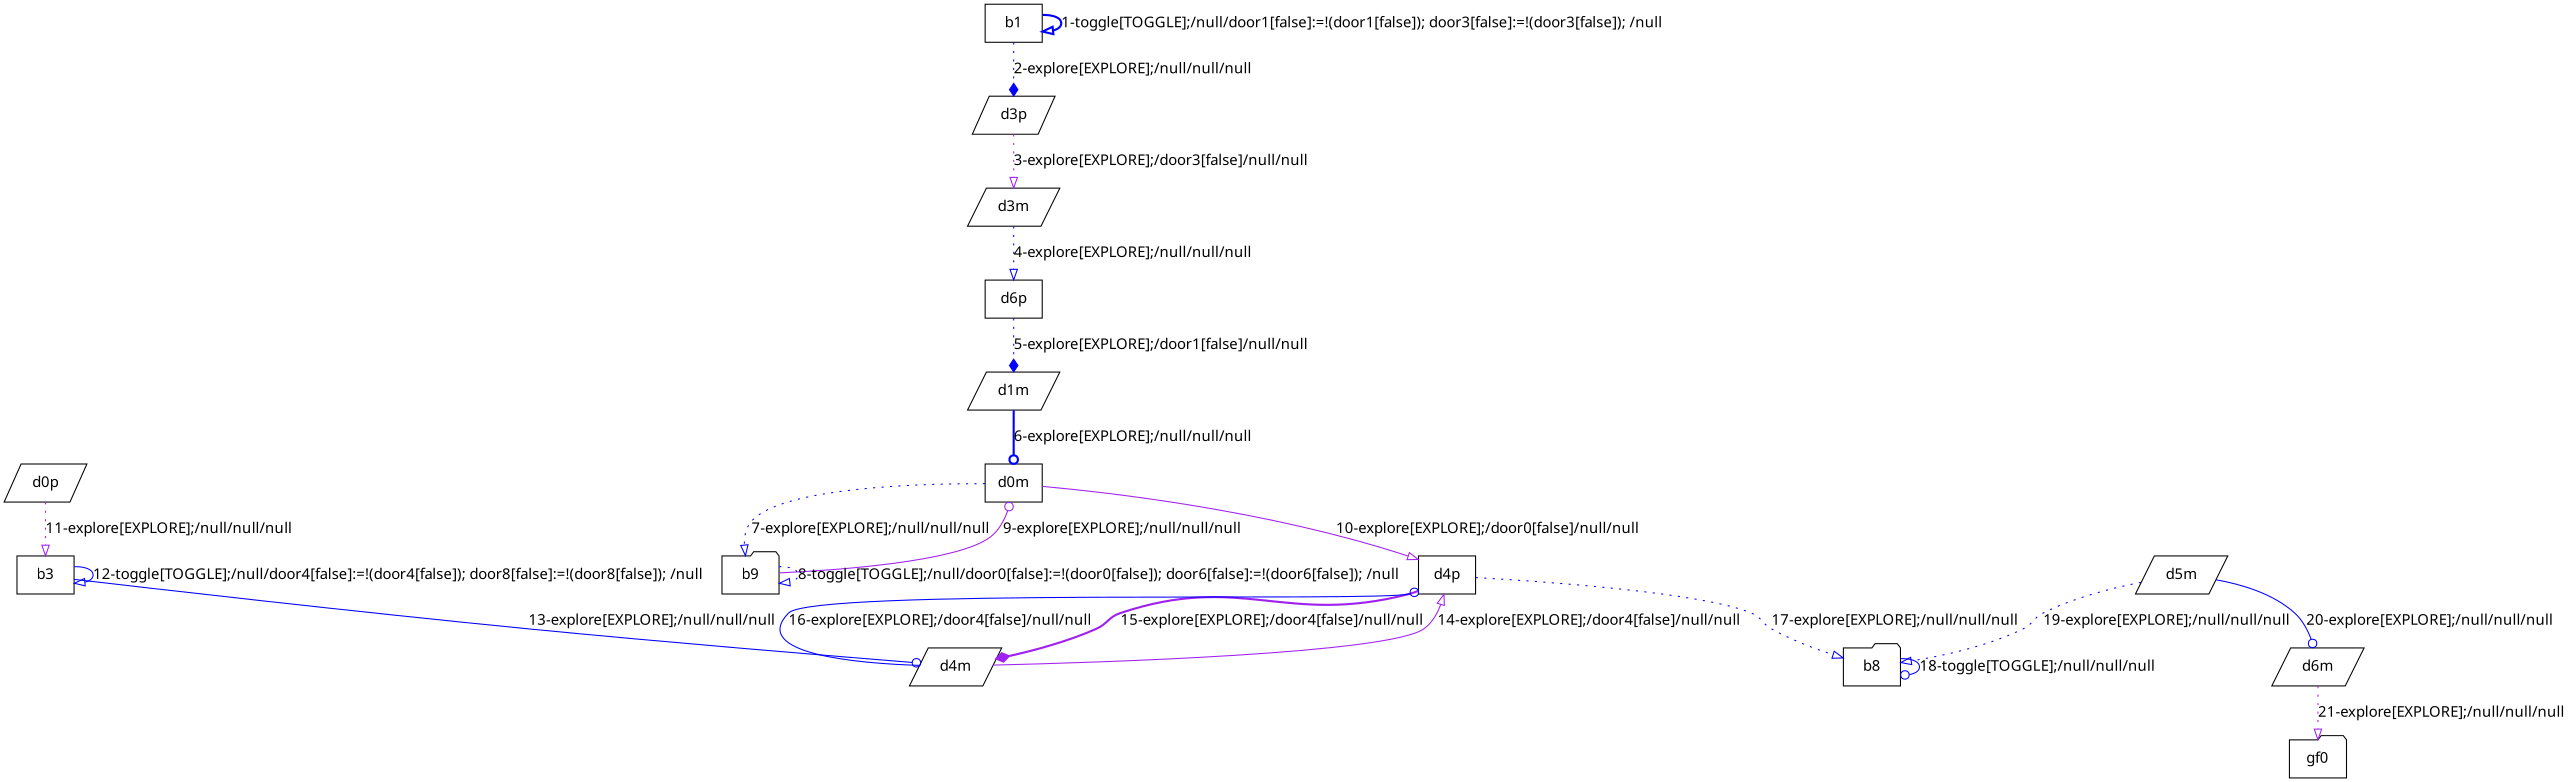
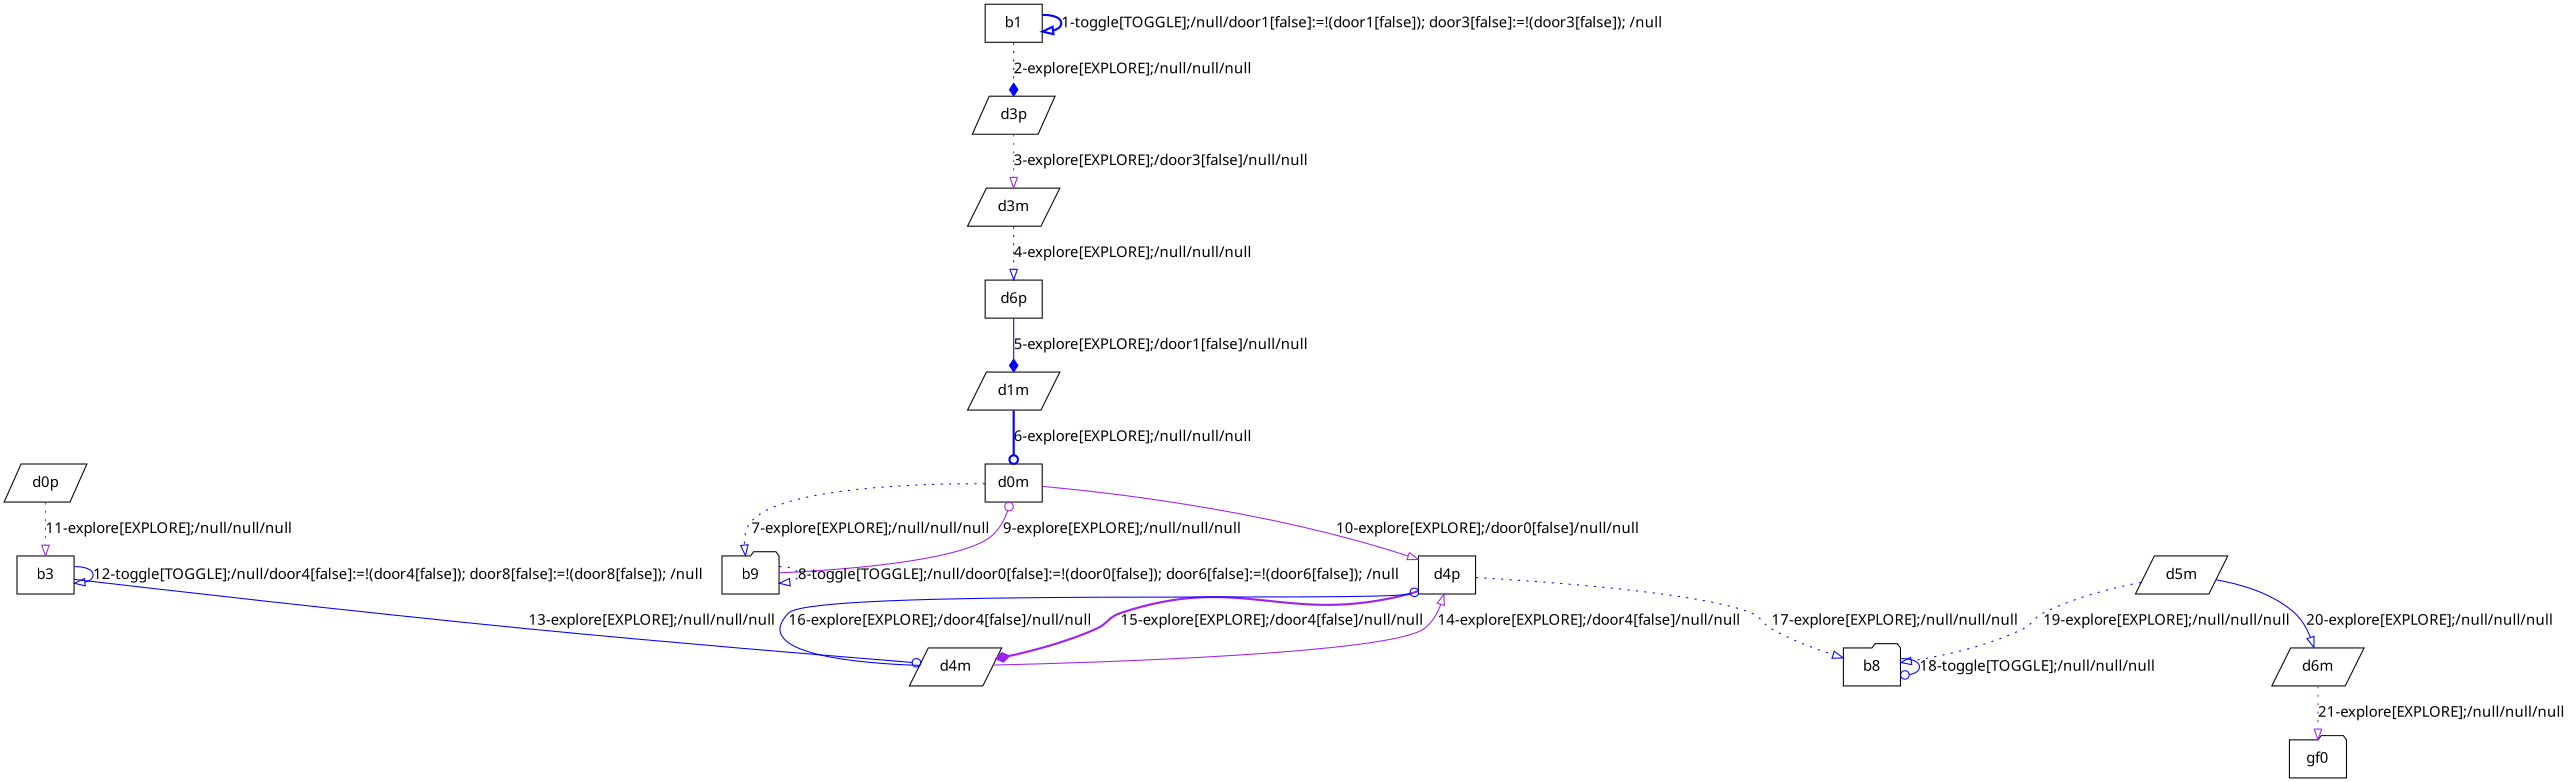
edge "d6p" -> "d1m": style dotted -> solid
edge "d5m" -> "d6m": arrowhead odot -> onormal
